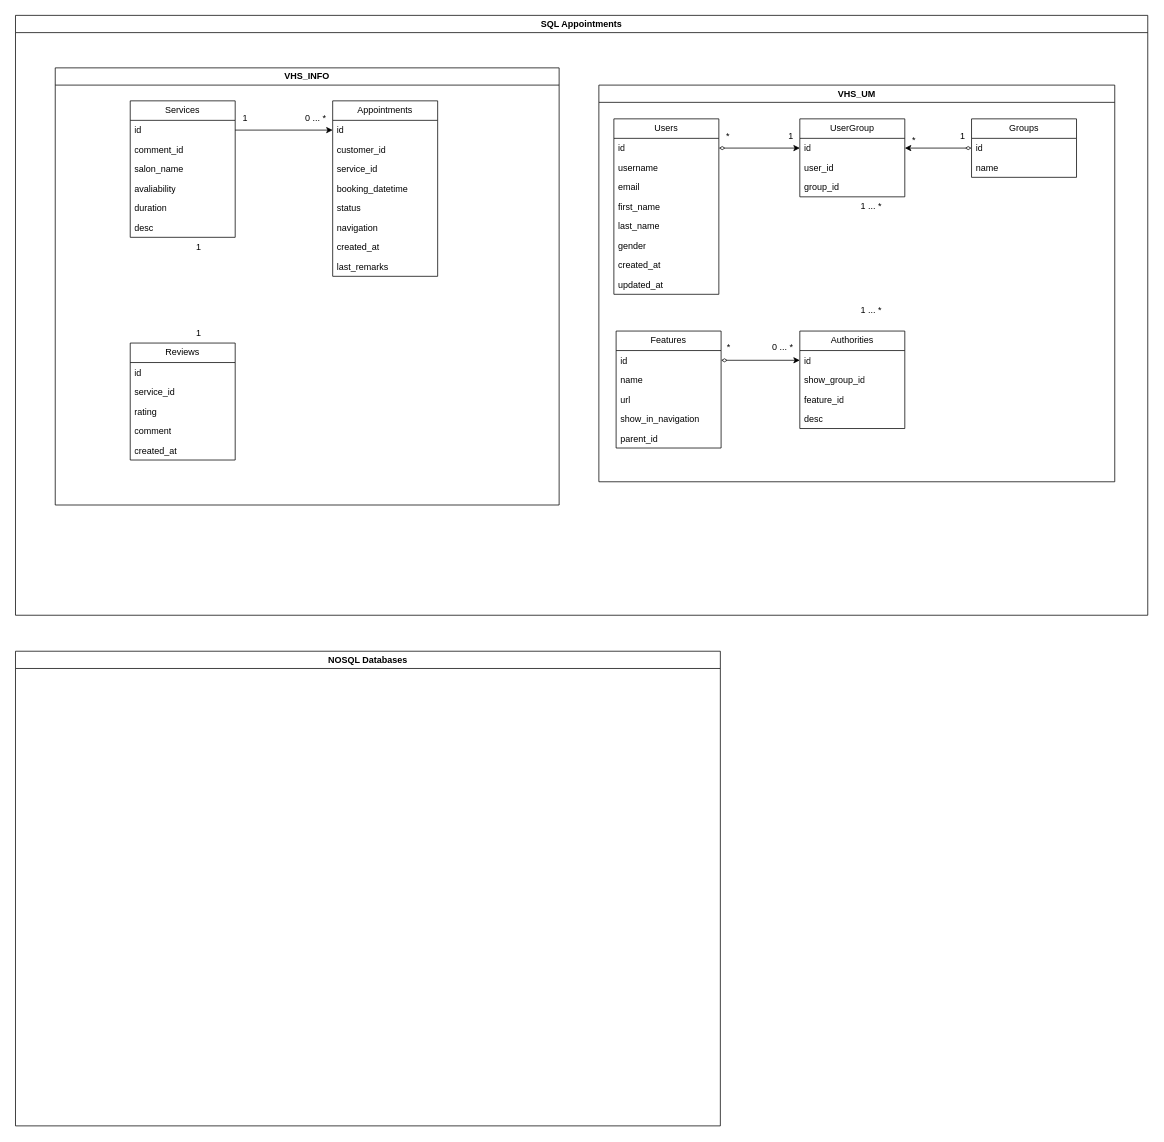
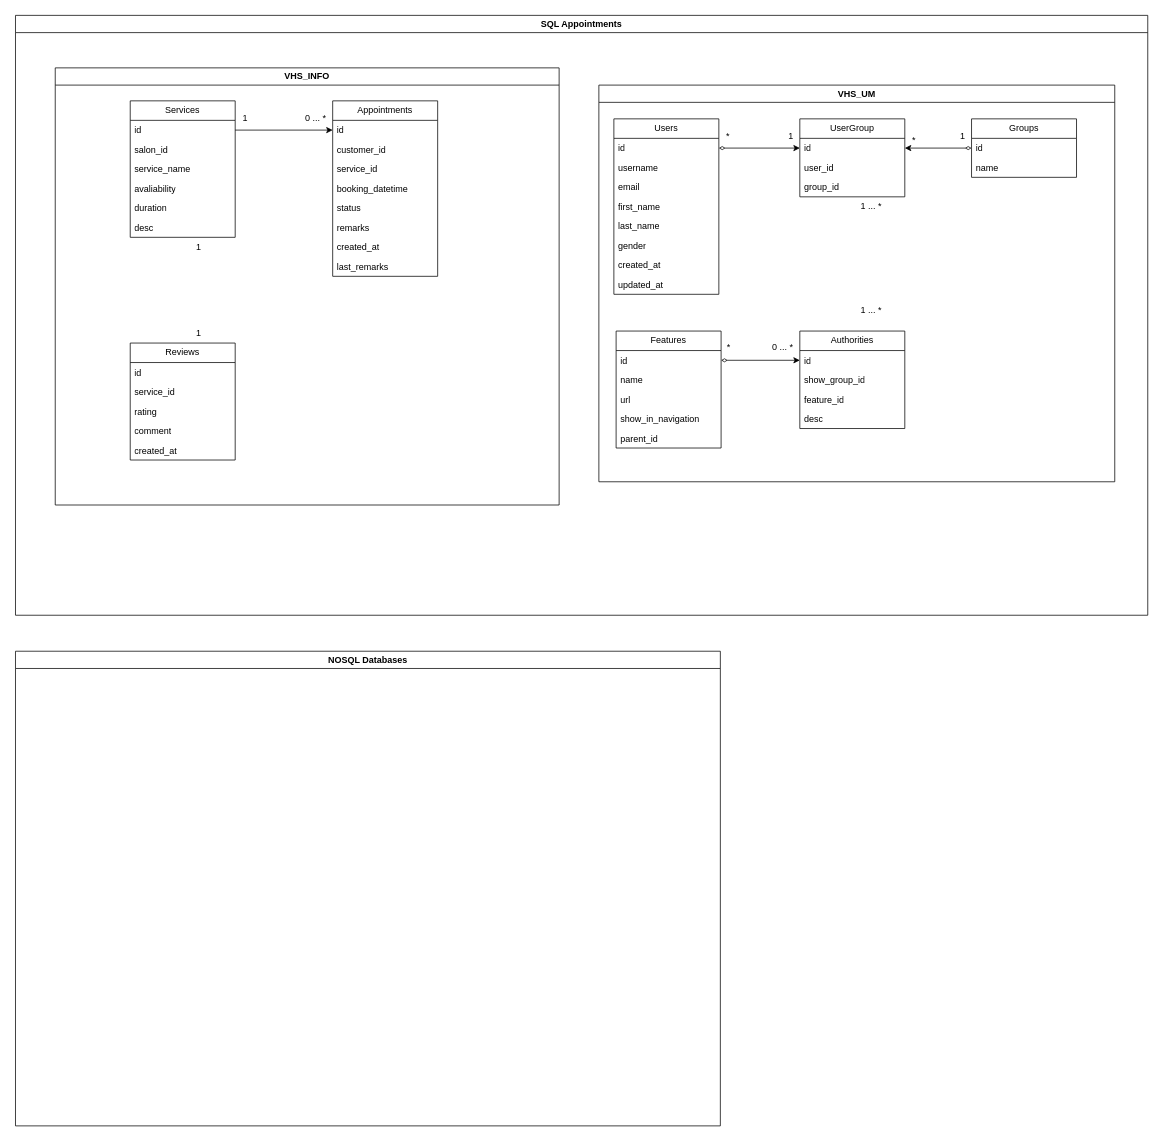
node "comment_id": label "comment_id" -> "salon_id"
node "salon_name": label "salon_name" -> "service_name"
node "navigation": label "navigation" -> "remarks"
